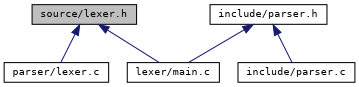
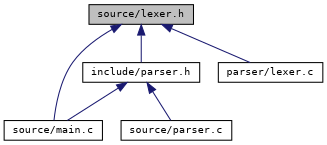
edge "include/parser.h" -> "source/lexer.h": added
node "lexer/main.c": label "lexer/main.c" -> "source/main.c"
node "include/parser.c": label "include/parser.c" -> "source/parser.c"
